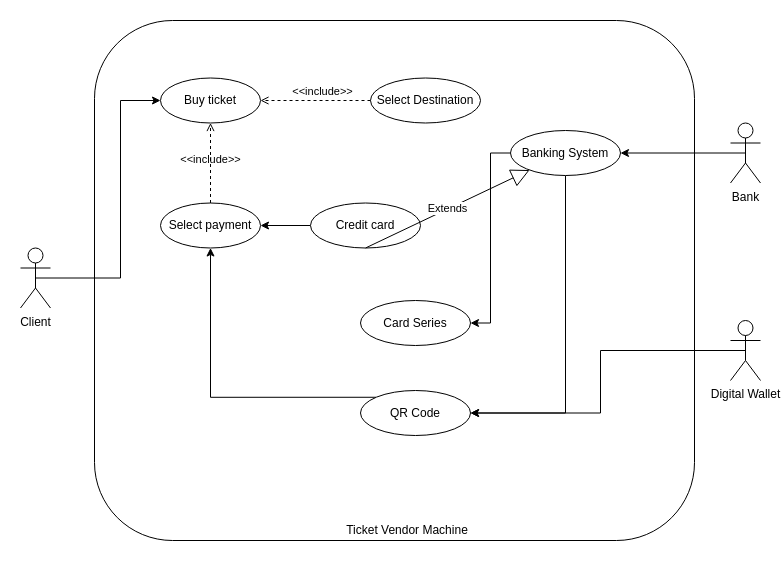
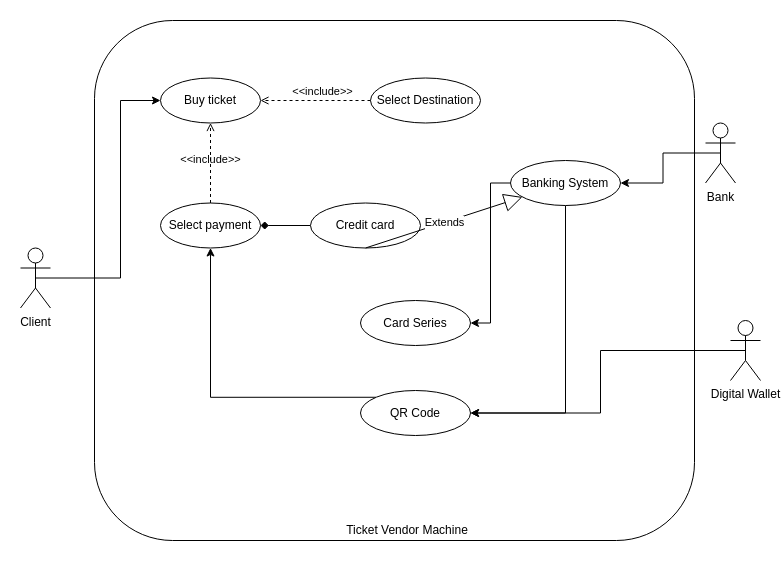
node "Banking System": moved (566, 153) -> (566, 183)
node "Bank": moved (746, 153) -> (721, 153)
edge "Credit card" -> "Select payment": arrowhead classic -> diamond
